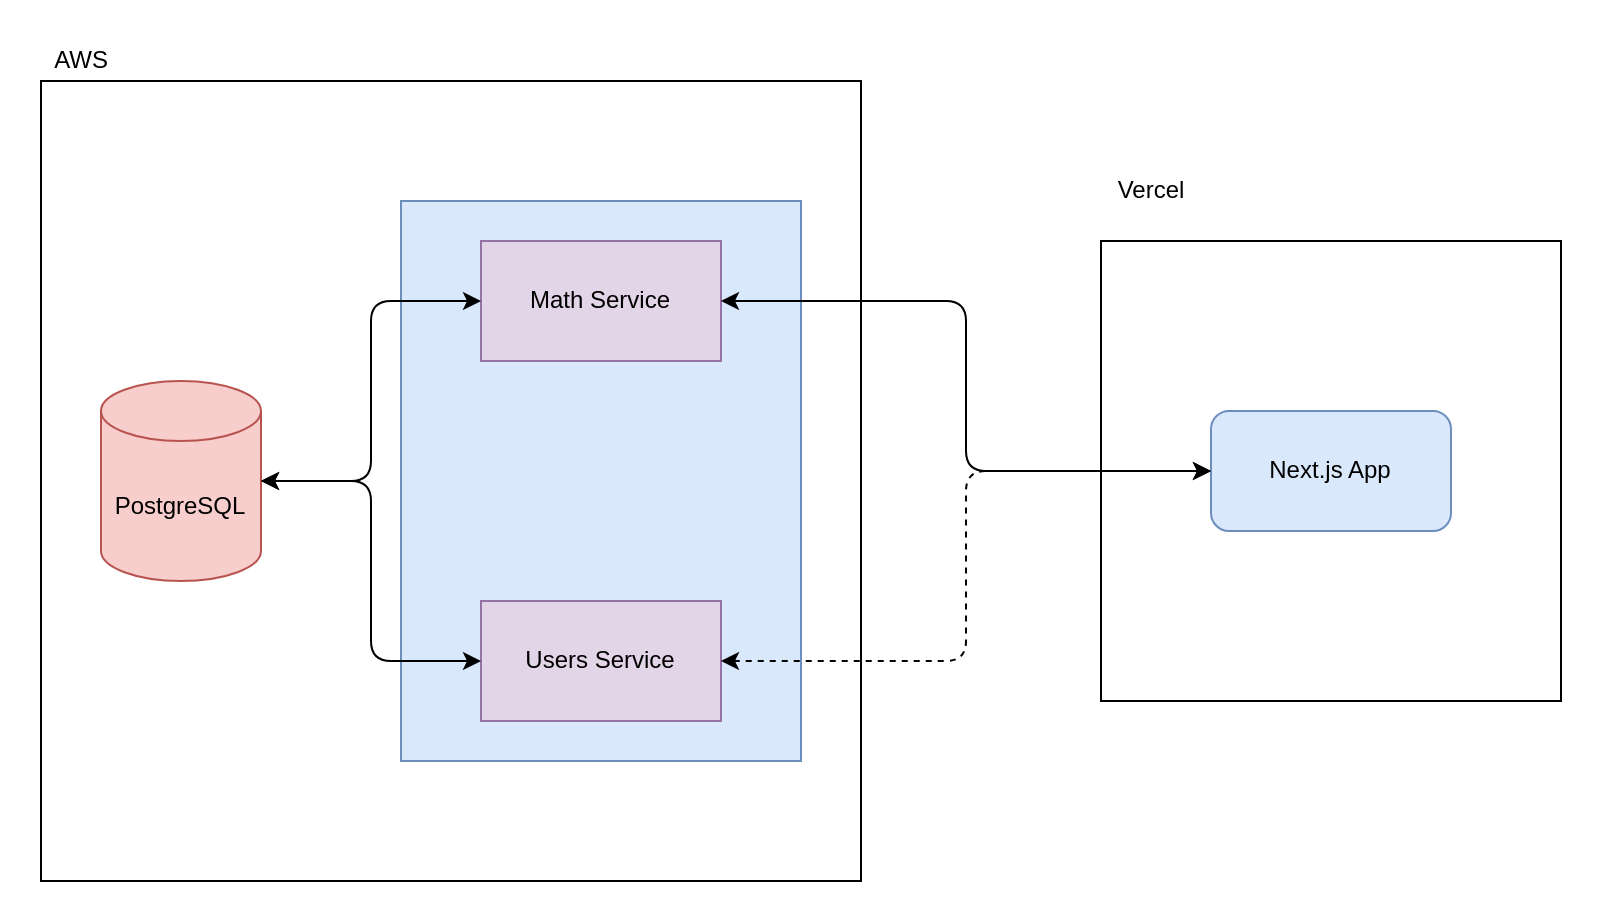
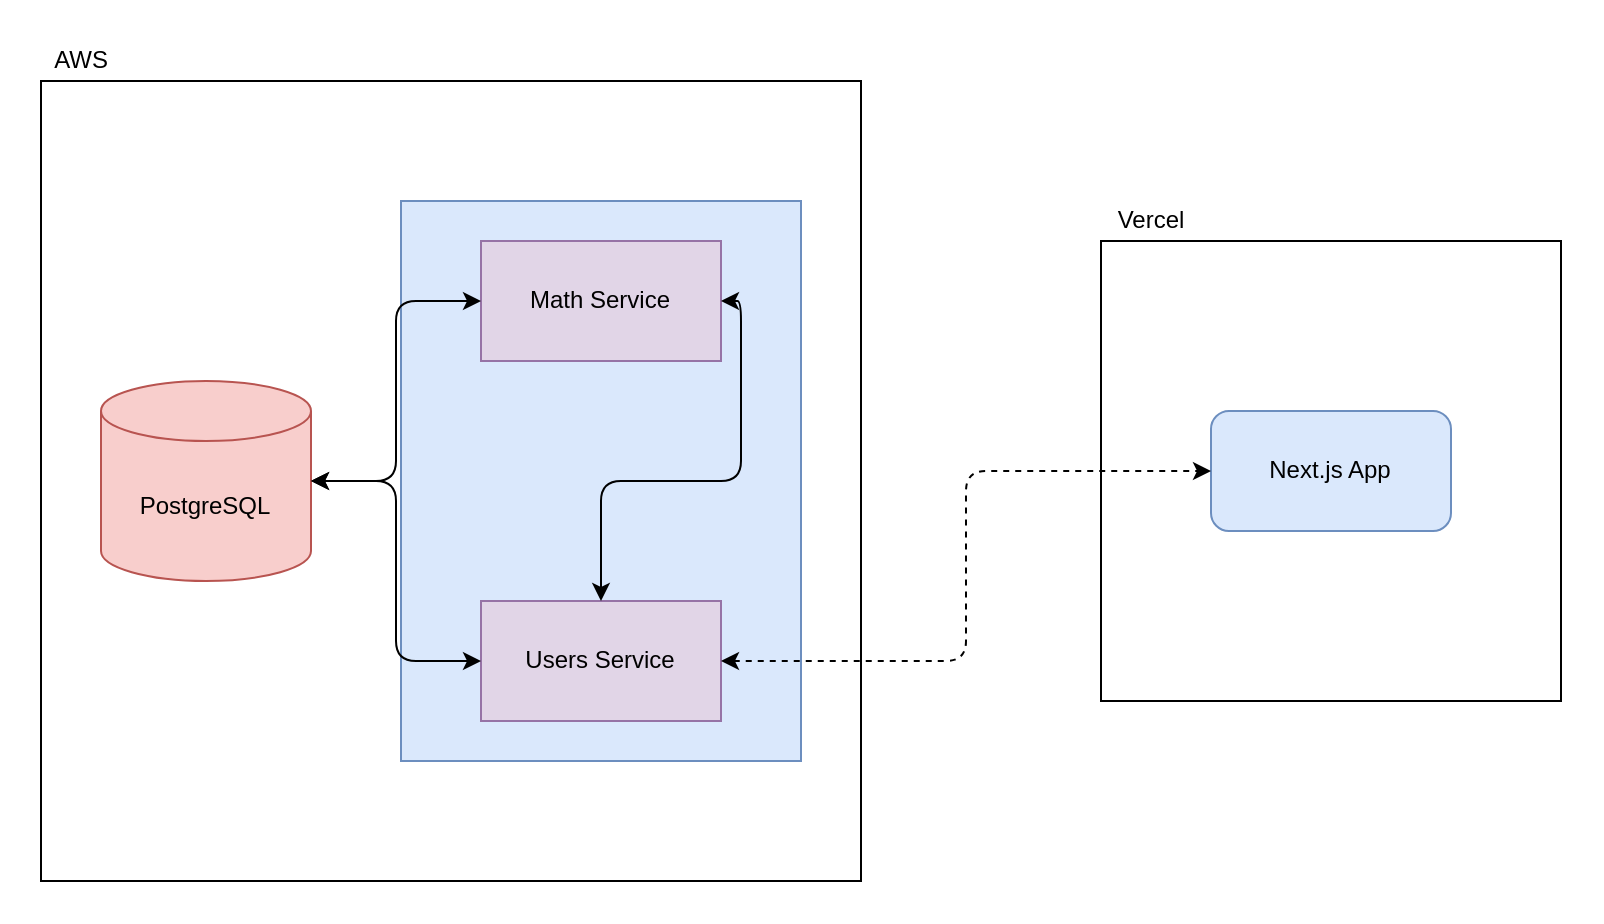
node "Vercel": moved (1151, 191) -> (1151, 221)
edge "Math Service" -- "Next.js App": now "Math Service" -- "Users Service"
node "PostgreSQL": size 160x200 -> 210x200
